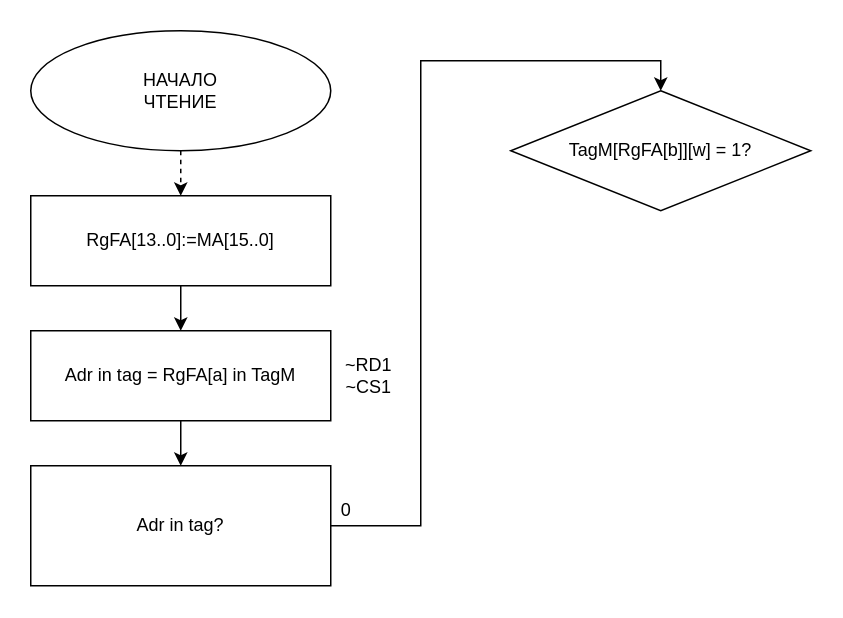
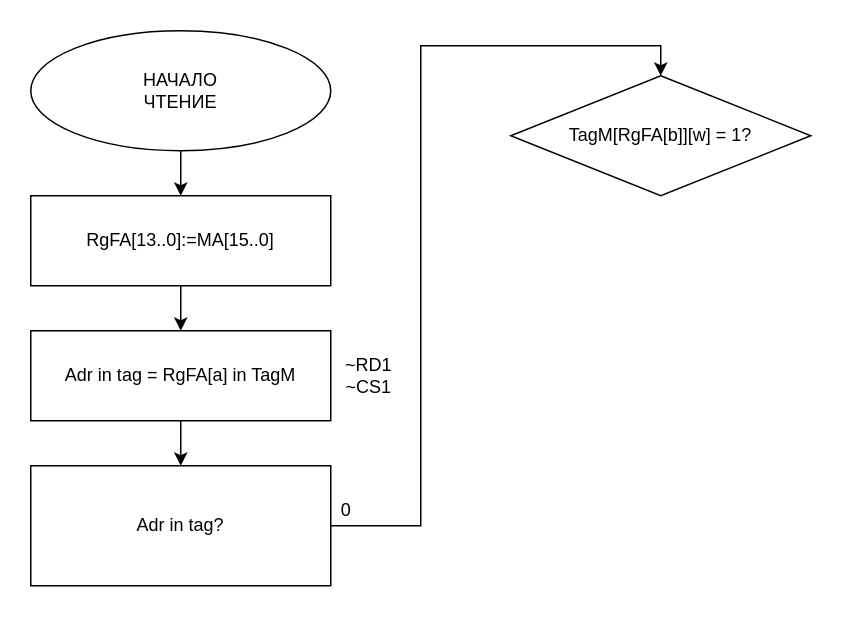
node "TagM[RgFA[b]][w] = 1?": moved (661, 151) -> (661, 136)
edge "НАЧАЛО ЧТЕНИЕ" -> "RgFA[13..0]:=MA[15..0]": style dashed -> solid
